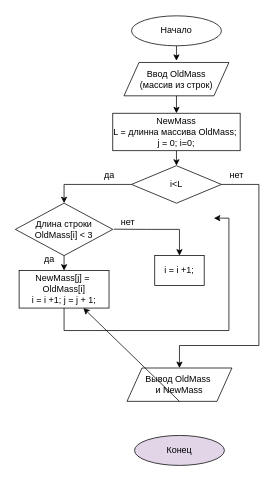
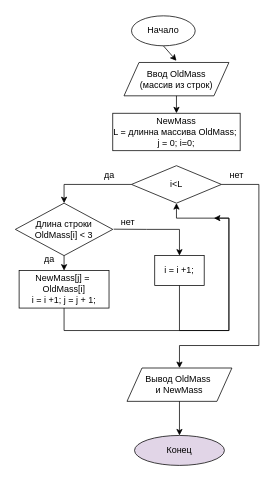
node "Начало": size 90x30 -> 64x30
edge "NewMass L = длинна массива OldMass; j = 0; i=0;" -> "i<L": removed
edge "i = i +1;" -> "i<L": added
edge "Вывод OldMass и NewMass" -> "NewMass[j] = OldMass[i] i = i +1; j = j + 1;": now "Вывод OldMass и NewMass" -> "Конец"
